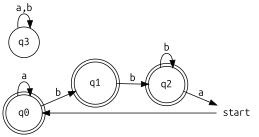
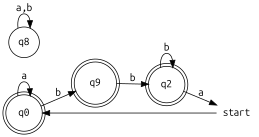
node "q3": label "q3" -> "q8"
node "q1": label "q1" -> "q9"
